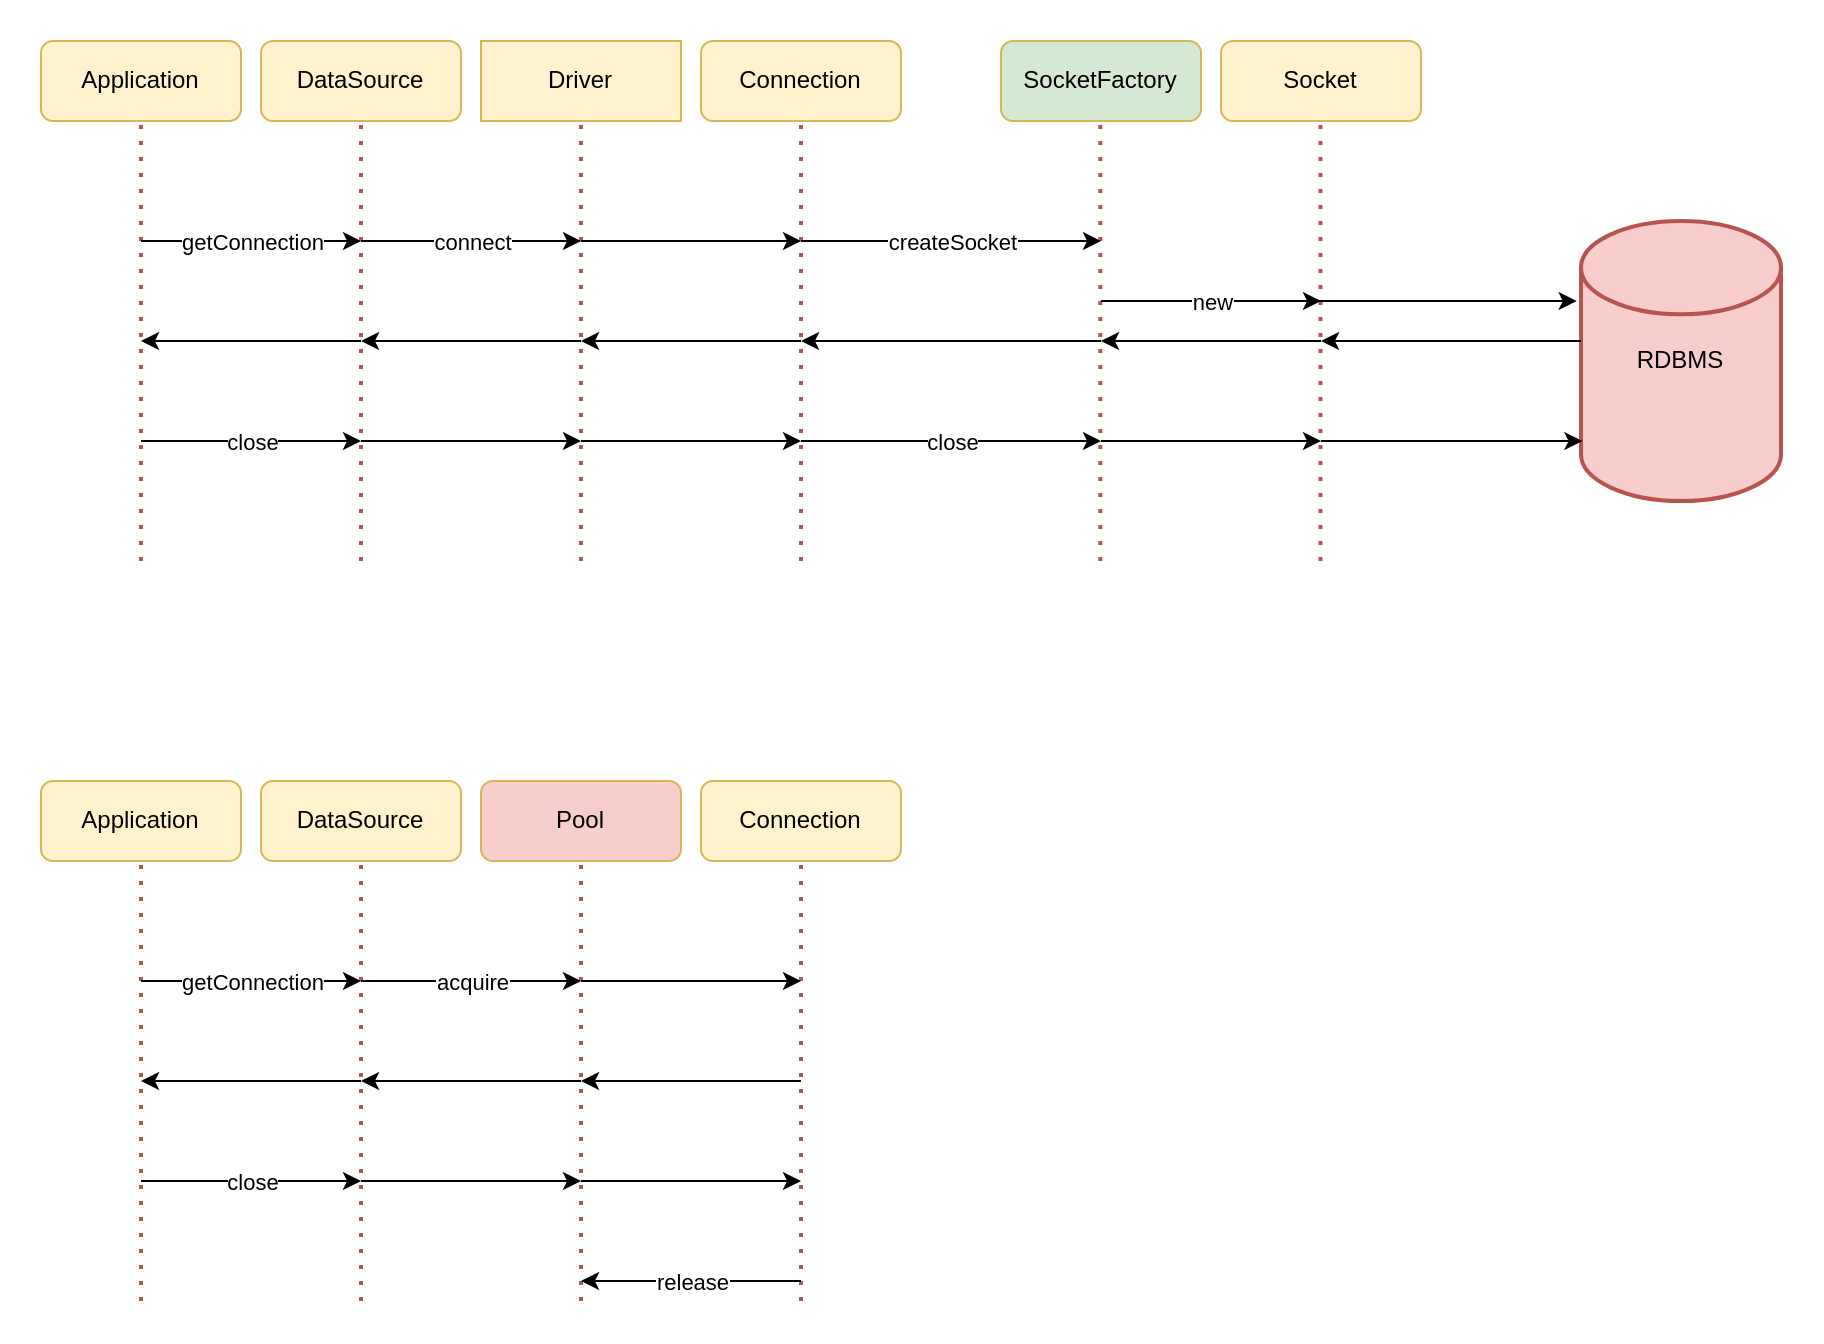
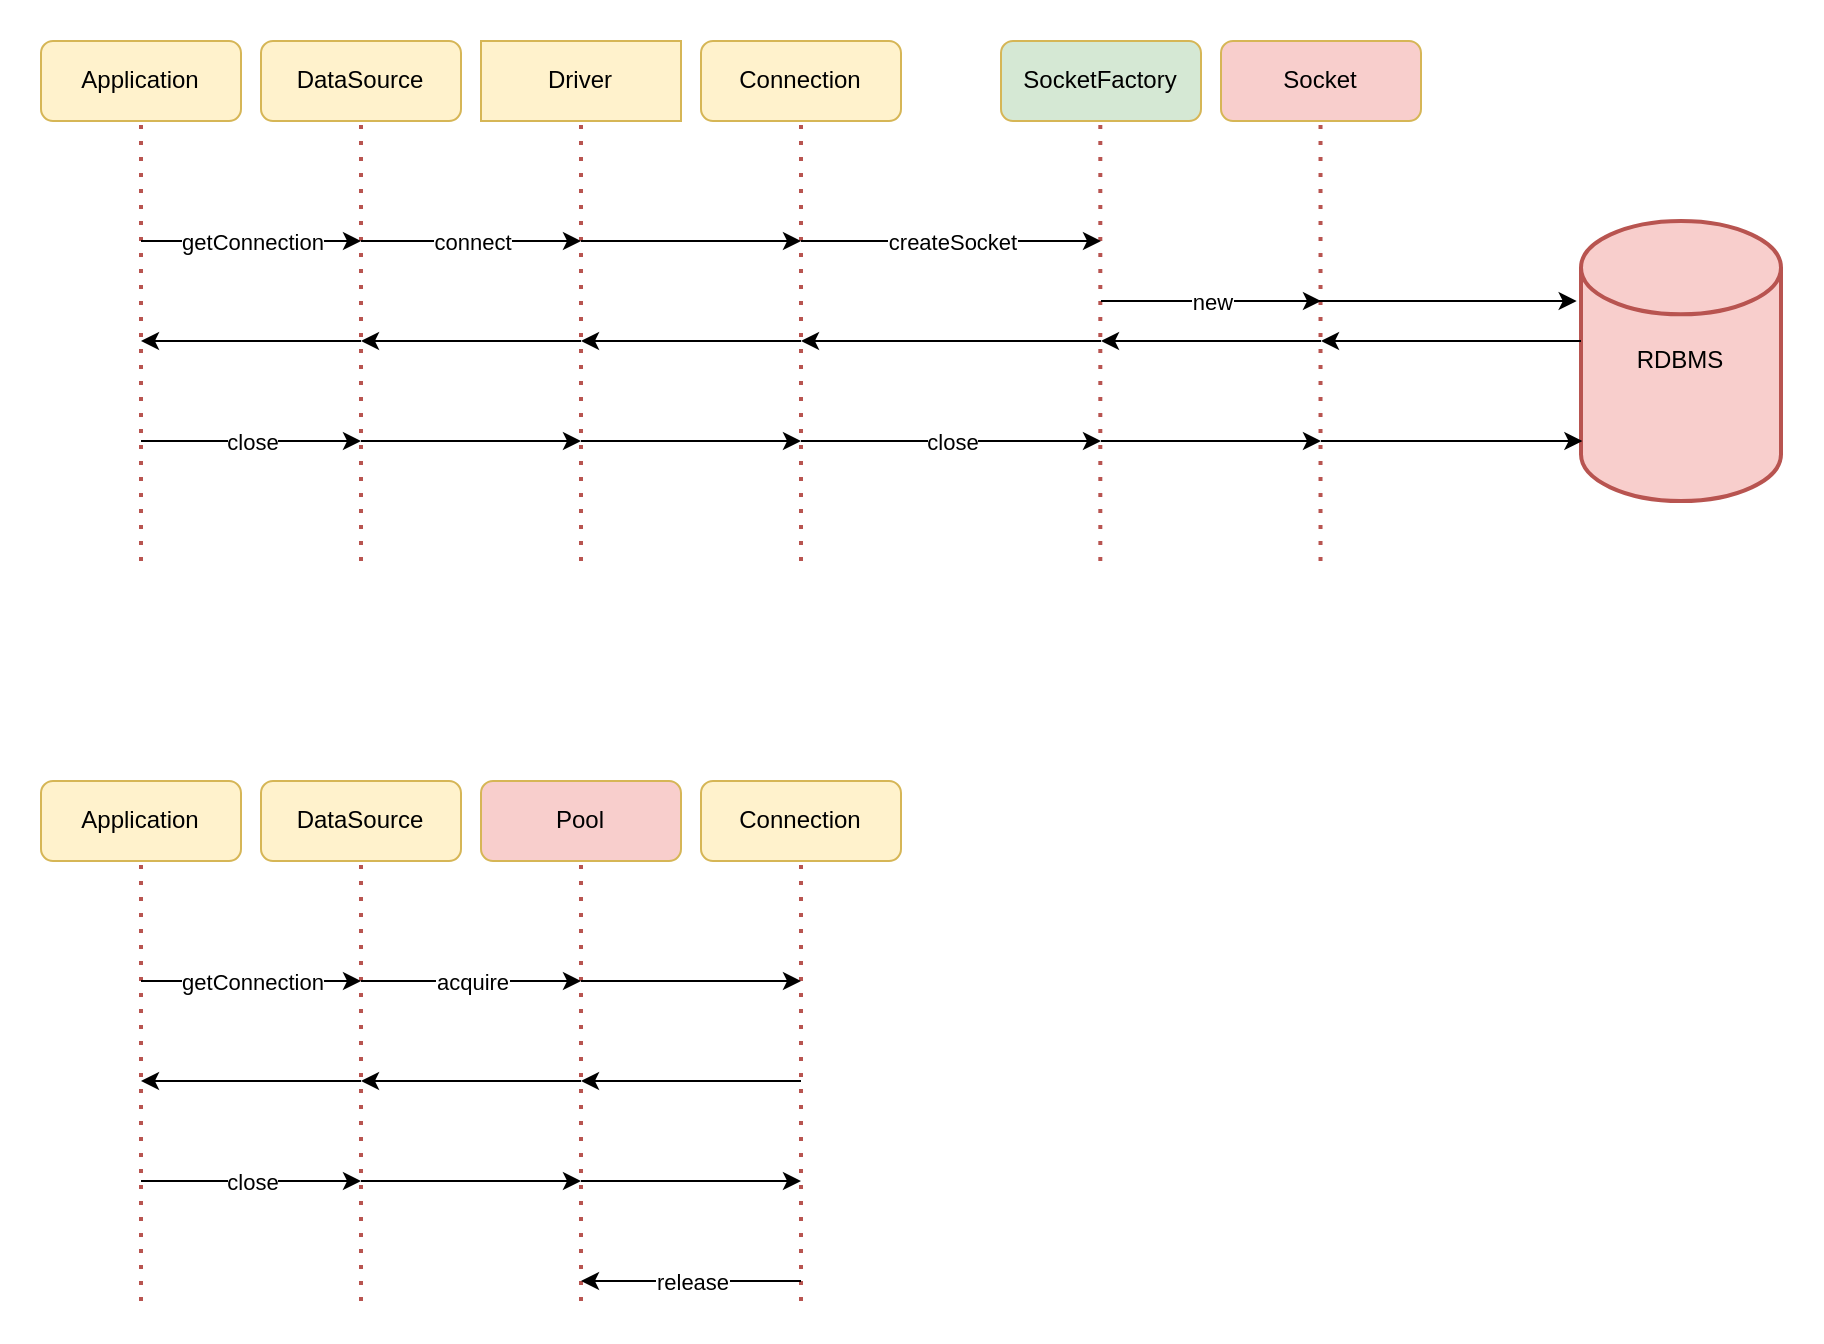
node "Socket": fillcolor #fff2cc -> #f8cecc
